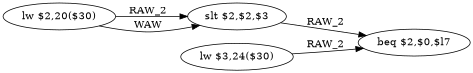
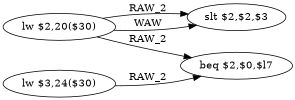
edge "slt $2,$2,$3" -> "beq $2,$0,$l7": now "lw $2,20($30)" -> "beq $2,$0,$l7"
